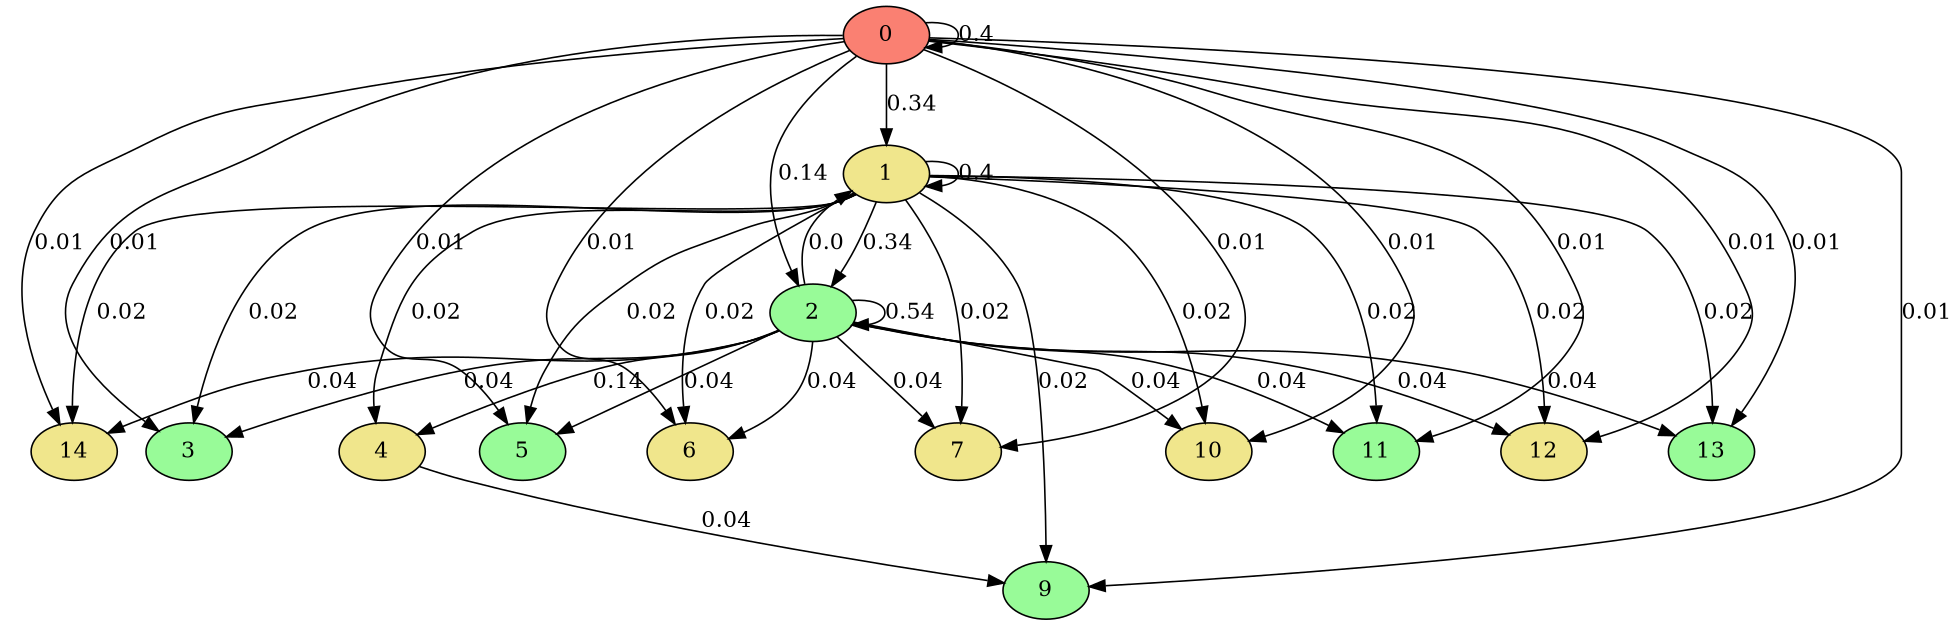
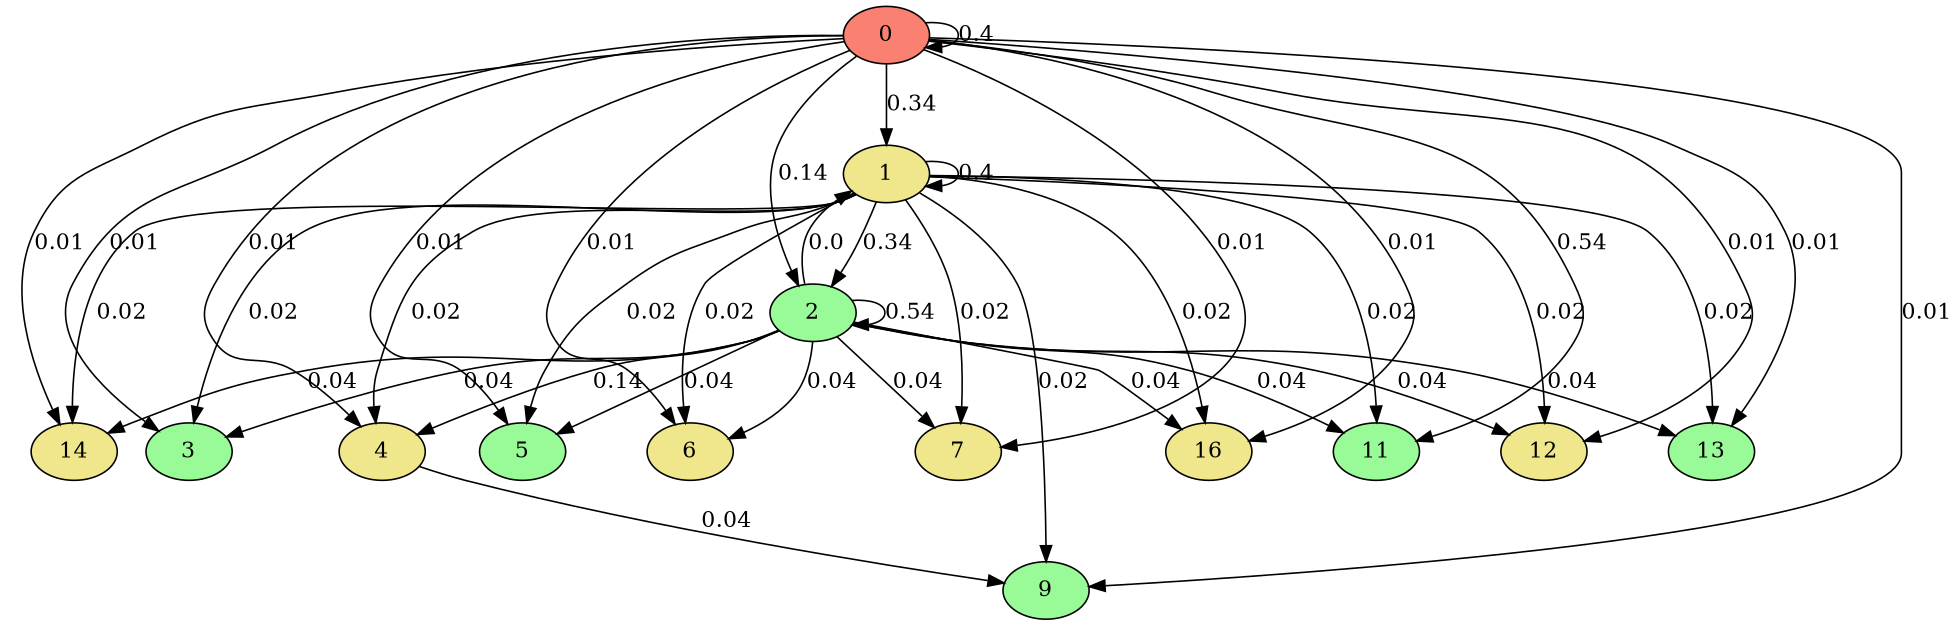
edge "0" -> "4": added, label "0.01"
edge "0" -> "11": label "0.01" -> "0.54"
node "10": label "10" -> "16"
